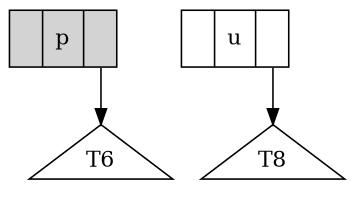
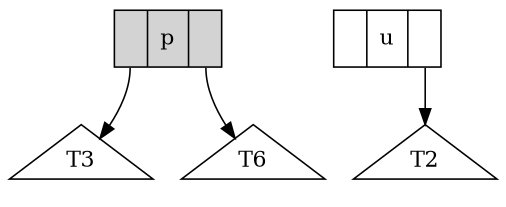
node "T3": added
node "T8": label "T8" -> "T2"
